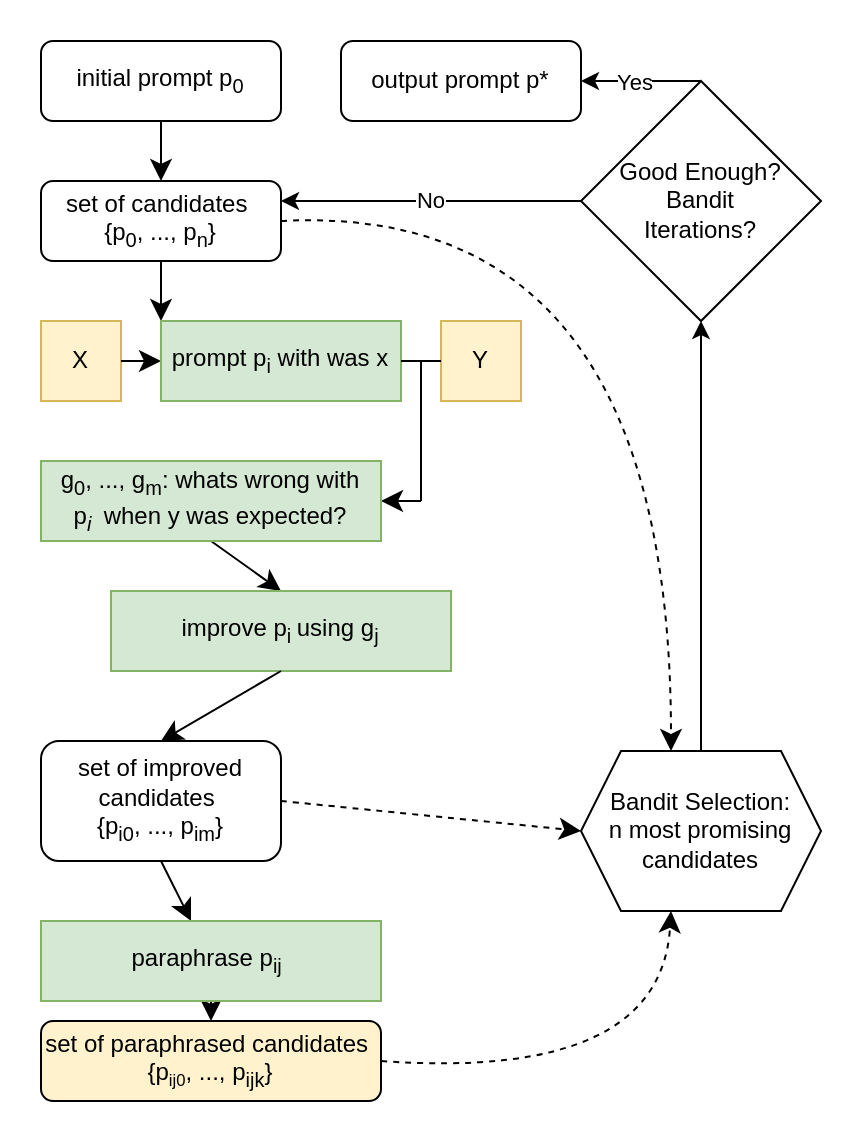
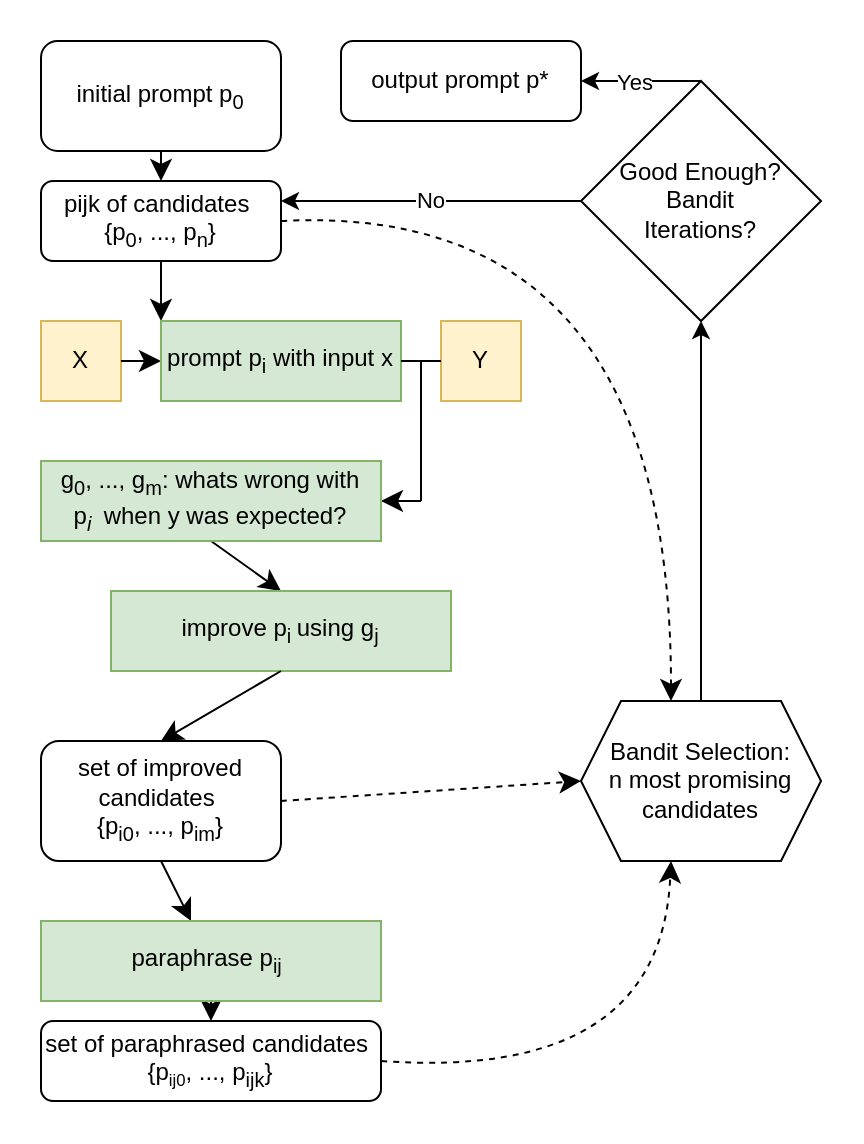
node "initial prompt p0": size 240x80 -> 240x110
node "set of candidates {p0, ..., pn}": label "set of candidates {p0, ..., pn}" -> "pijk of candidates {p0, ..., pn}"
node "prompt pi with was x": label "prompt pi with was x" -> "prompt pi with input x"
node "Bandit Selection: n most promising candidates": moved (701, 831) -> (701, 781)
node "set of paraphrased candidates {pij0, ..., pijk}": fillcolor #fff2cc -> #ffffff
